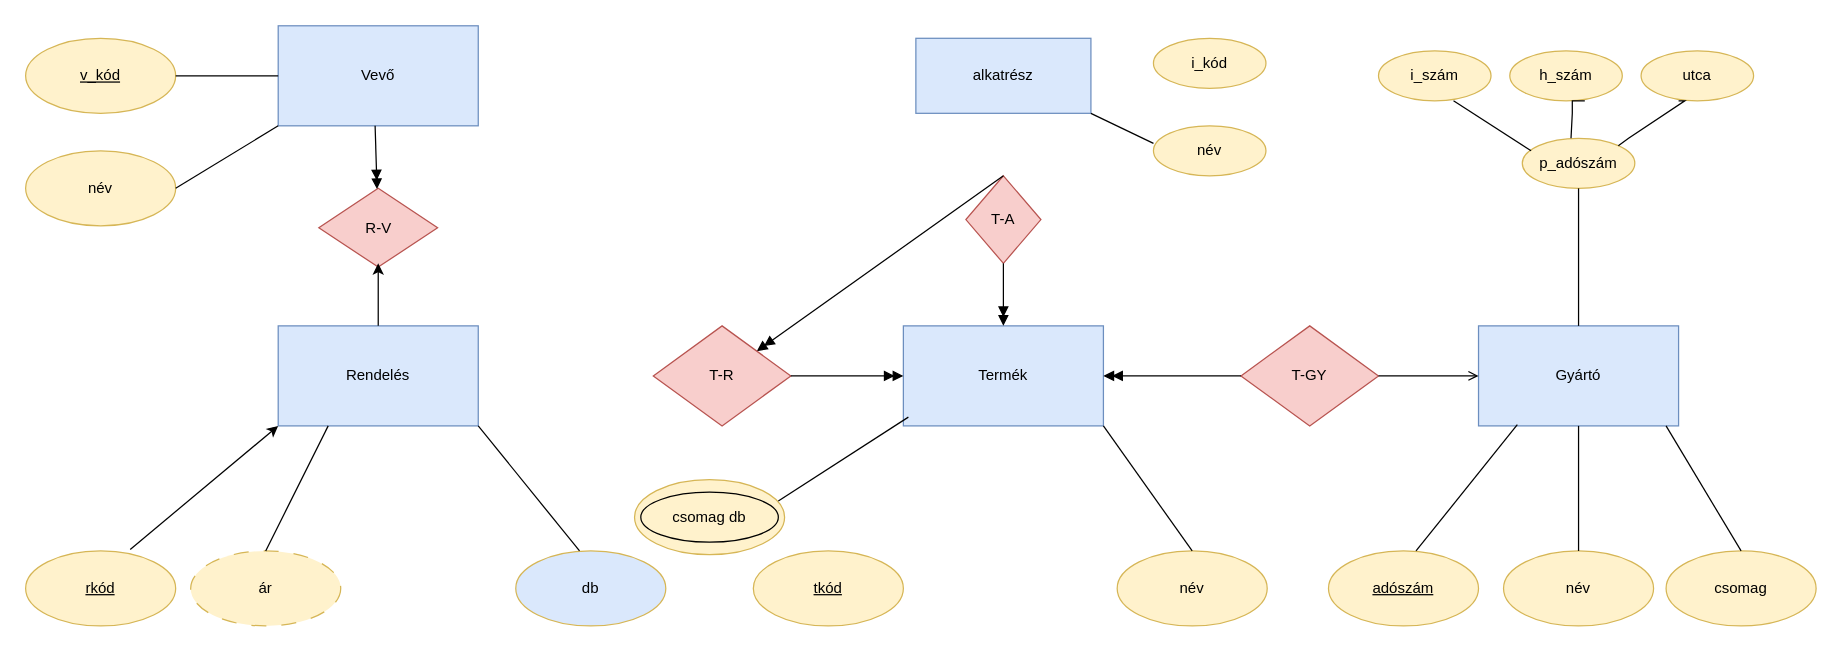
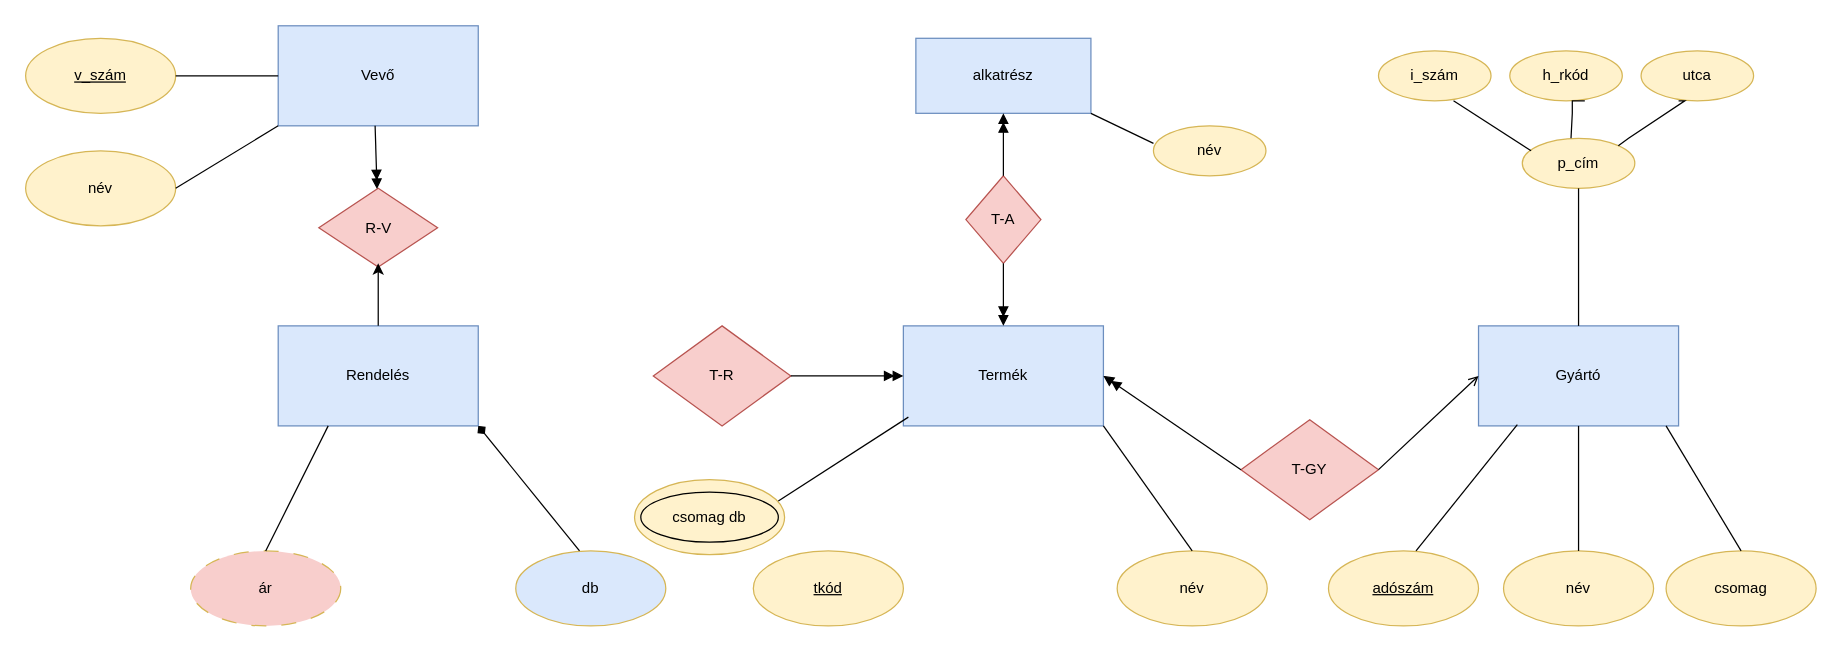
node "i_kód": removed
node "v_kód": label "v_kód" -> "v_szám"
node "h_szám": label "h_szám" -> "h_rkód"
node "p_adószám": label "p_adószám" -> "p_cím"
edge "T-A" -> "T-R": now "T-A" -> "alkatrész"
node "T-GY": moved (1309, 376) -> (1309, 469)
edge "Rendelés" -- "db": arrowhead none -> diamond
edge "rkód" -> "Rendelés": removed
node "rkód": removed
node "ár": fillcolor #fff2cc -> #f8cecc
